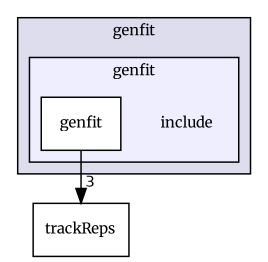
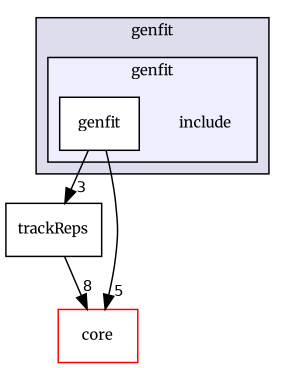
node "core": added
